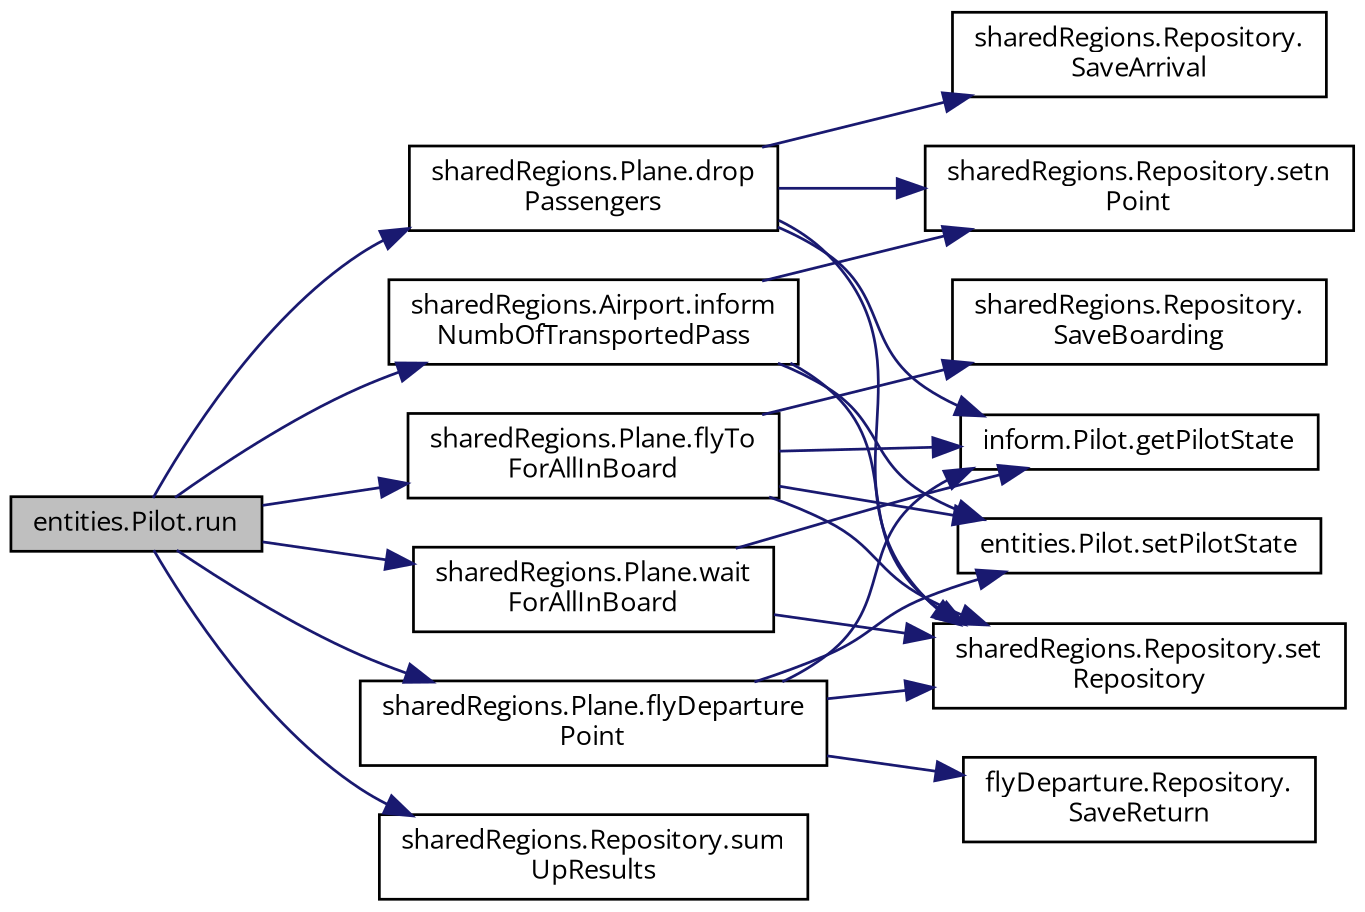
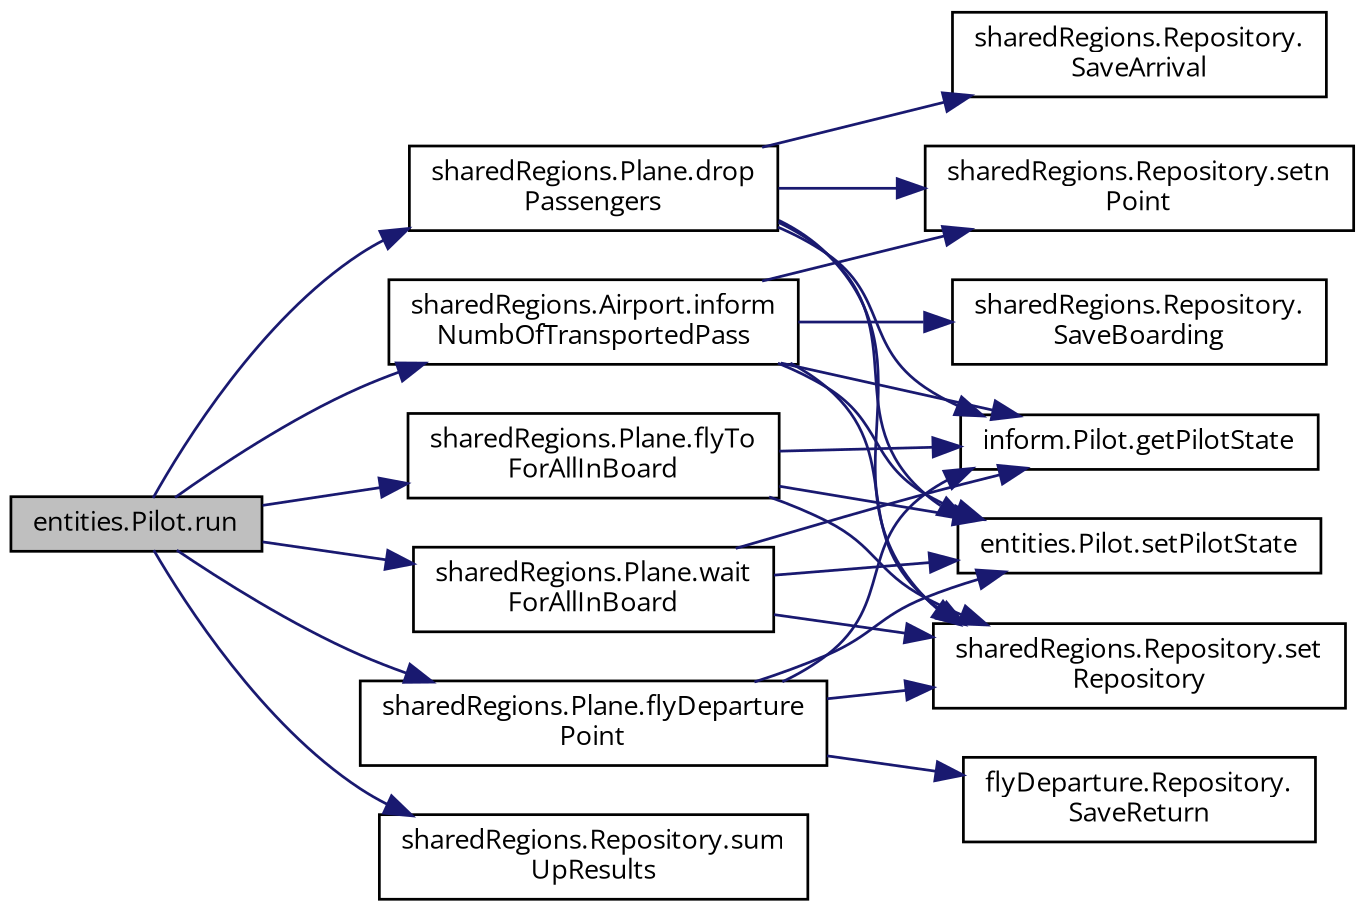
edge "sharedRegions.Plane.drop Passengers" -> "entities.Pilot.setPilotState": added
edge "sharedRegions.Airport.inform NumbOfTransportedPass" -> "inform.Pilot.getPilotState": added
edge "sharedRegions.Plane.flyTo ForAllInBoard" -> "sharedRegions.Repository. SaveBoarding": now "sharedRegions.Airport.inform NumbOfTransportedPass" -> "sharedRegions.Repository. SaveBoarding"
edge "sharedRegions.Plane.wait ForAllInBoard" -> "entities.Pilot.setPilotState": added
